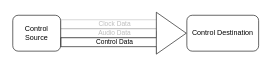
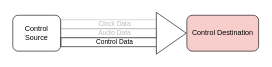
node "Control Destination": fillcolor #ffffff -> #f8cecc
